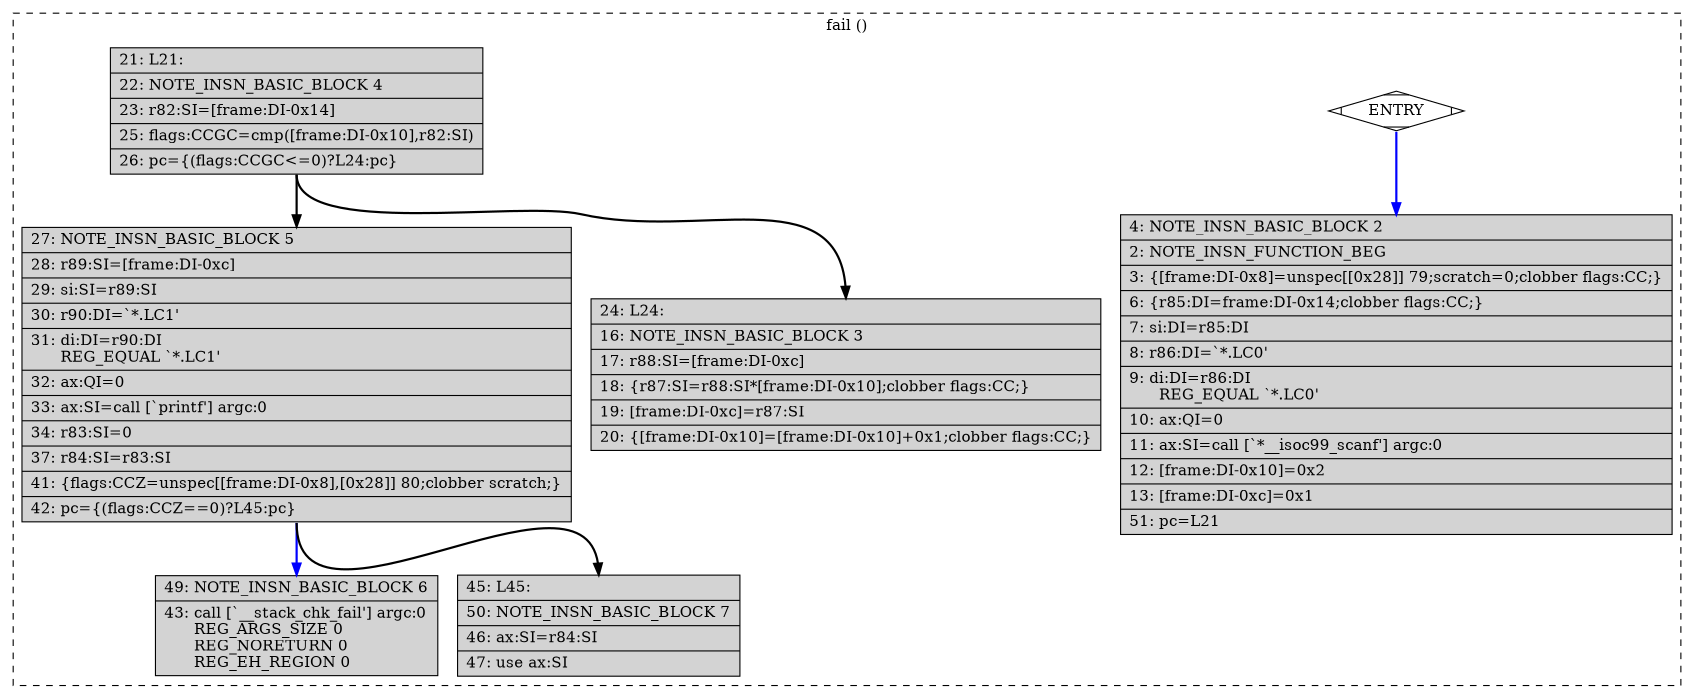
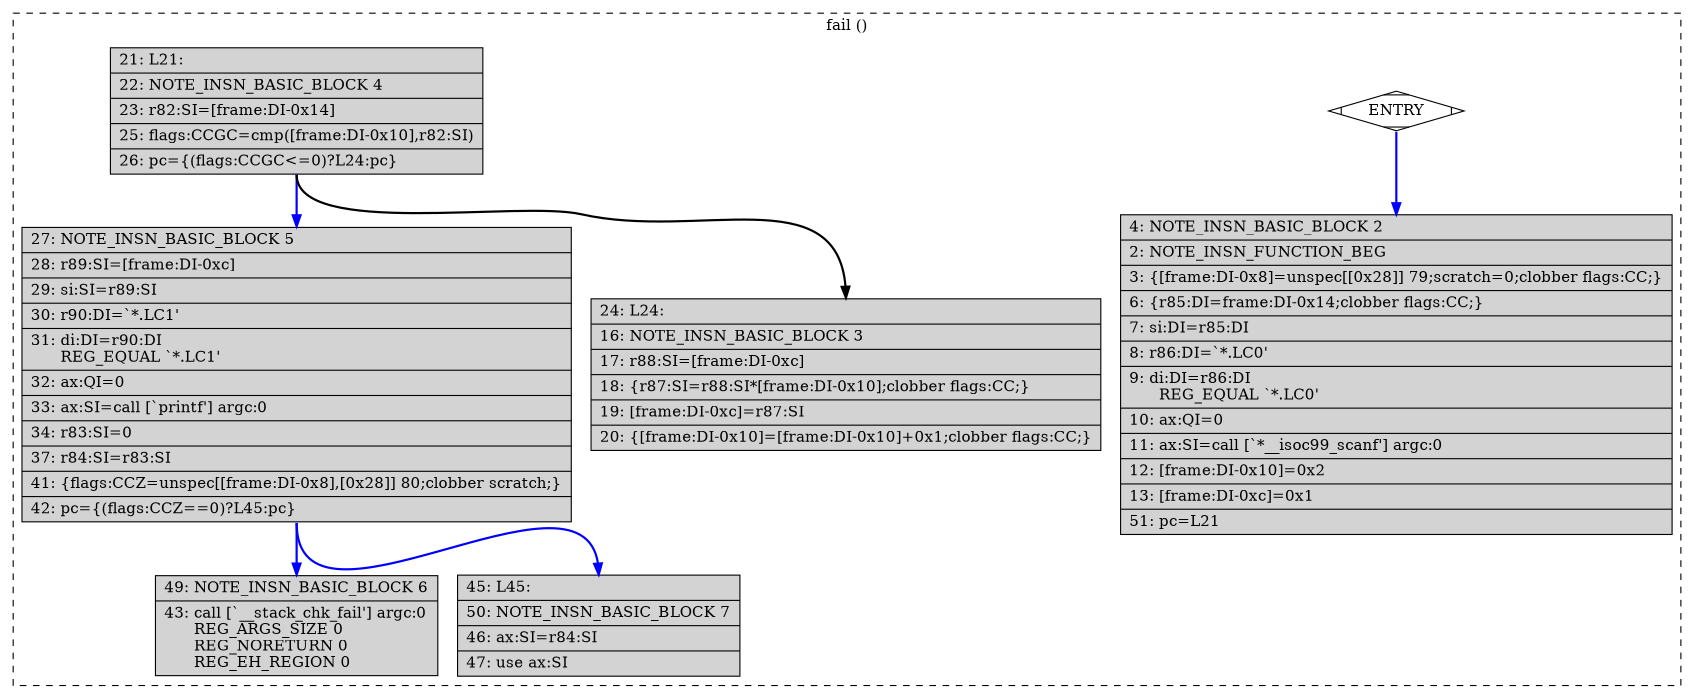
edge "21: L21:" -> "27: NOTE_INSN_BASIC_BLOCK 5": color black -> blue
edge "27: NOTE_INSN_BASIC_BLOCK 5" -> "45: L45:": color black -> blue
